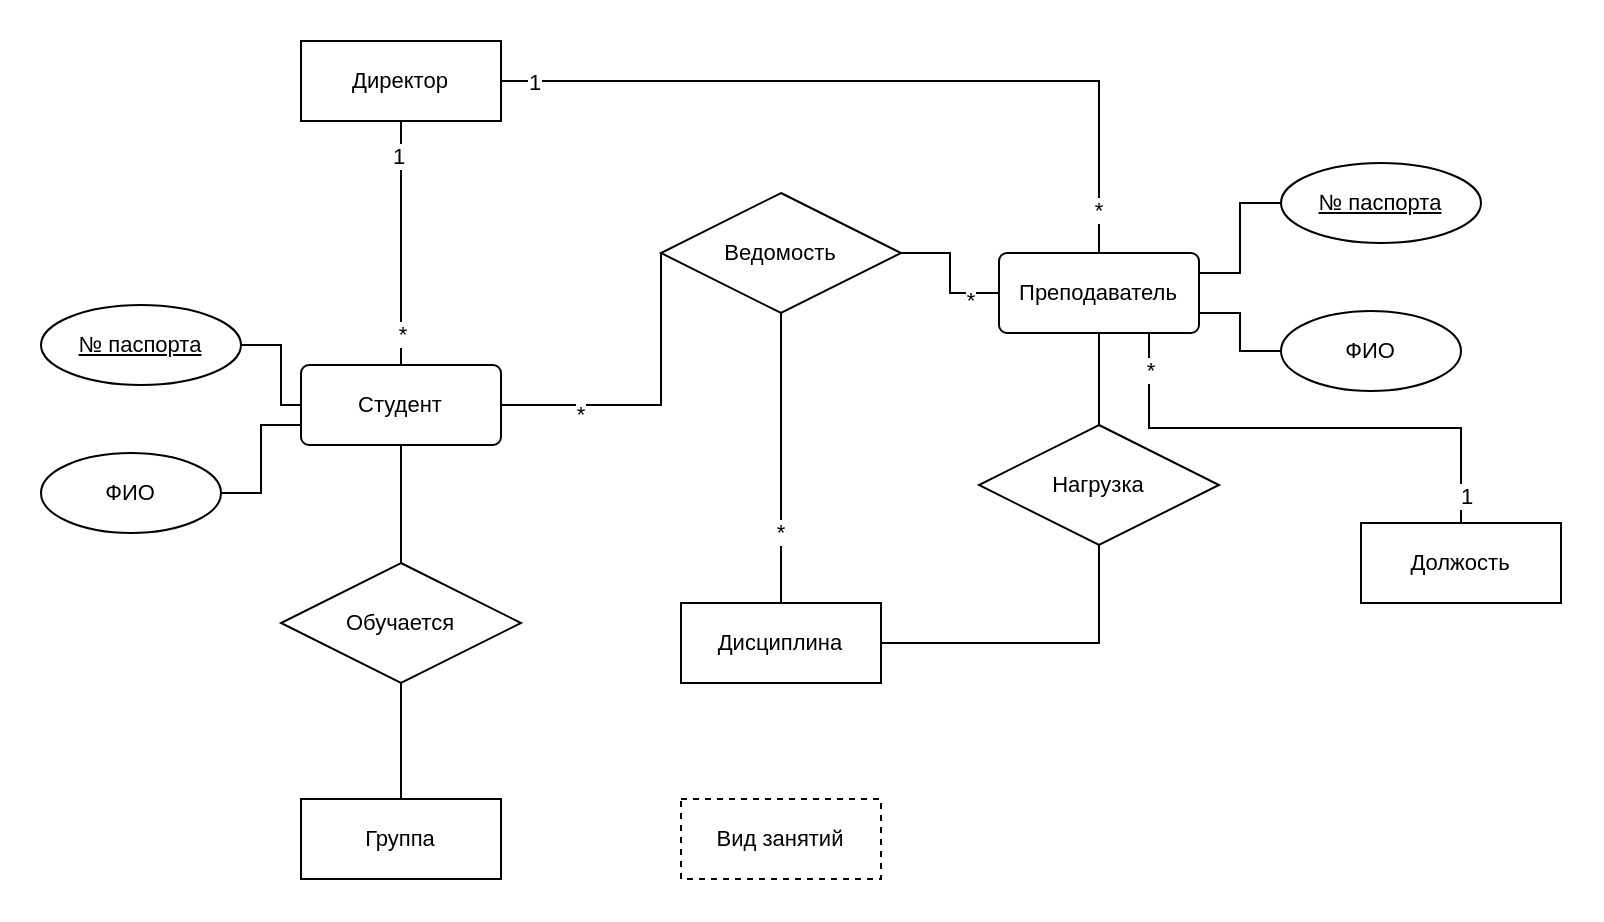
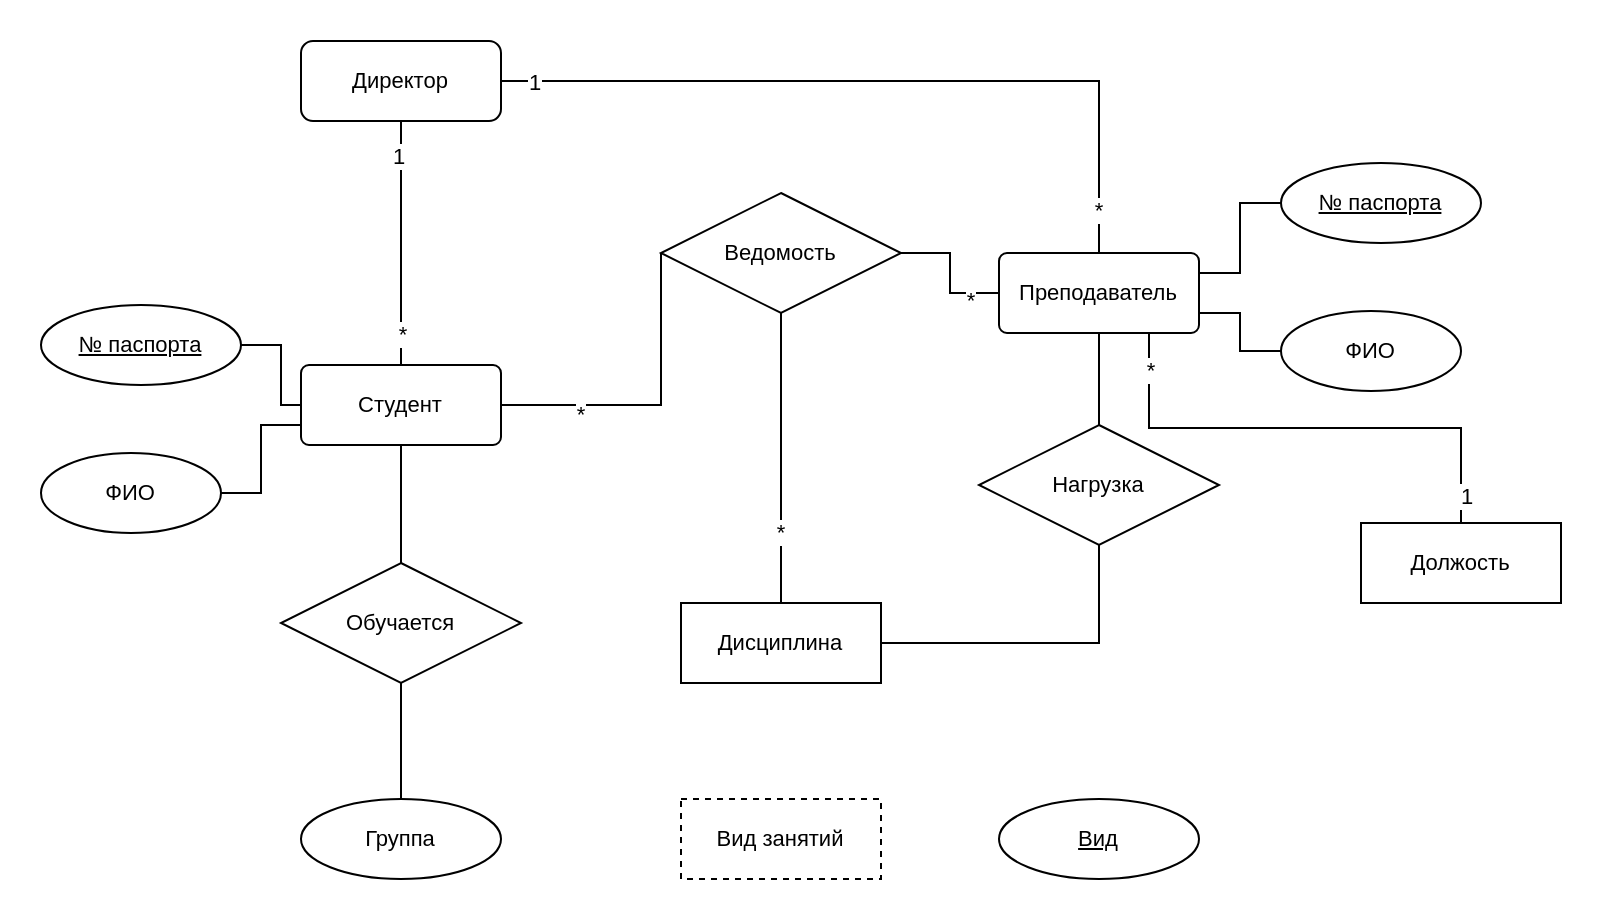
node "Директор": shape rectangle -> rounded rectangle
node "Группа": shape rectangle -> ellipse
node "Вид": added
